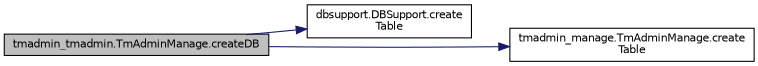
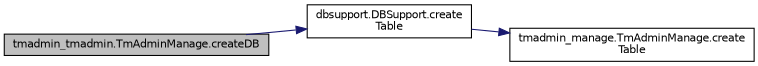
edge "tmadmin_tmadmin.TmAdminManage.createDB" -> "tmadmin_manage.TmAdminManage.create Table": now "dbsupport.DBSupport.create Table" -> "tmadmin_manage.TmAdminManage.create Table"
